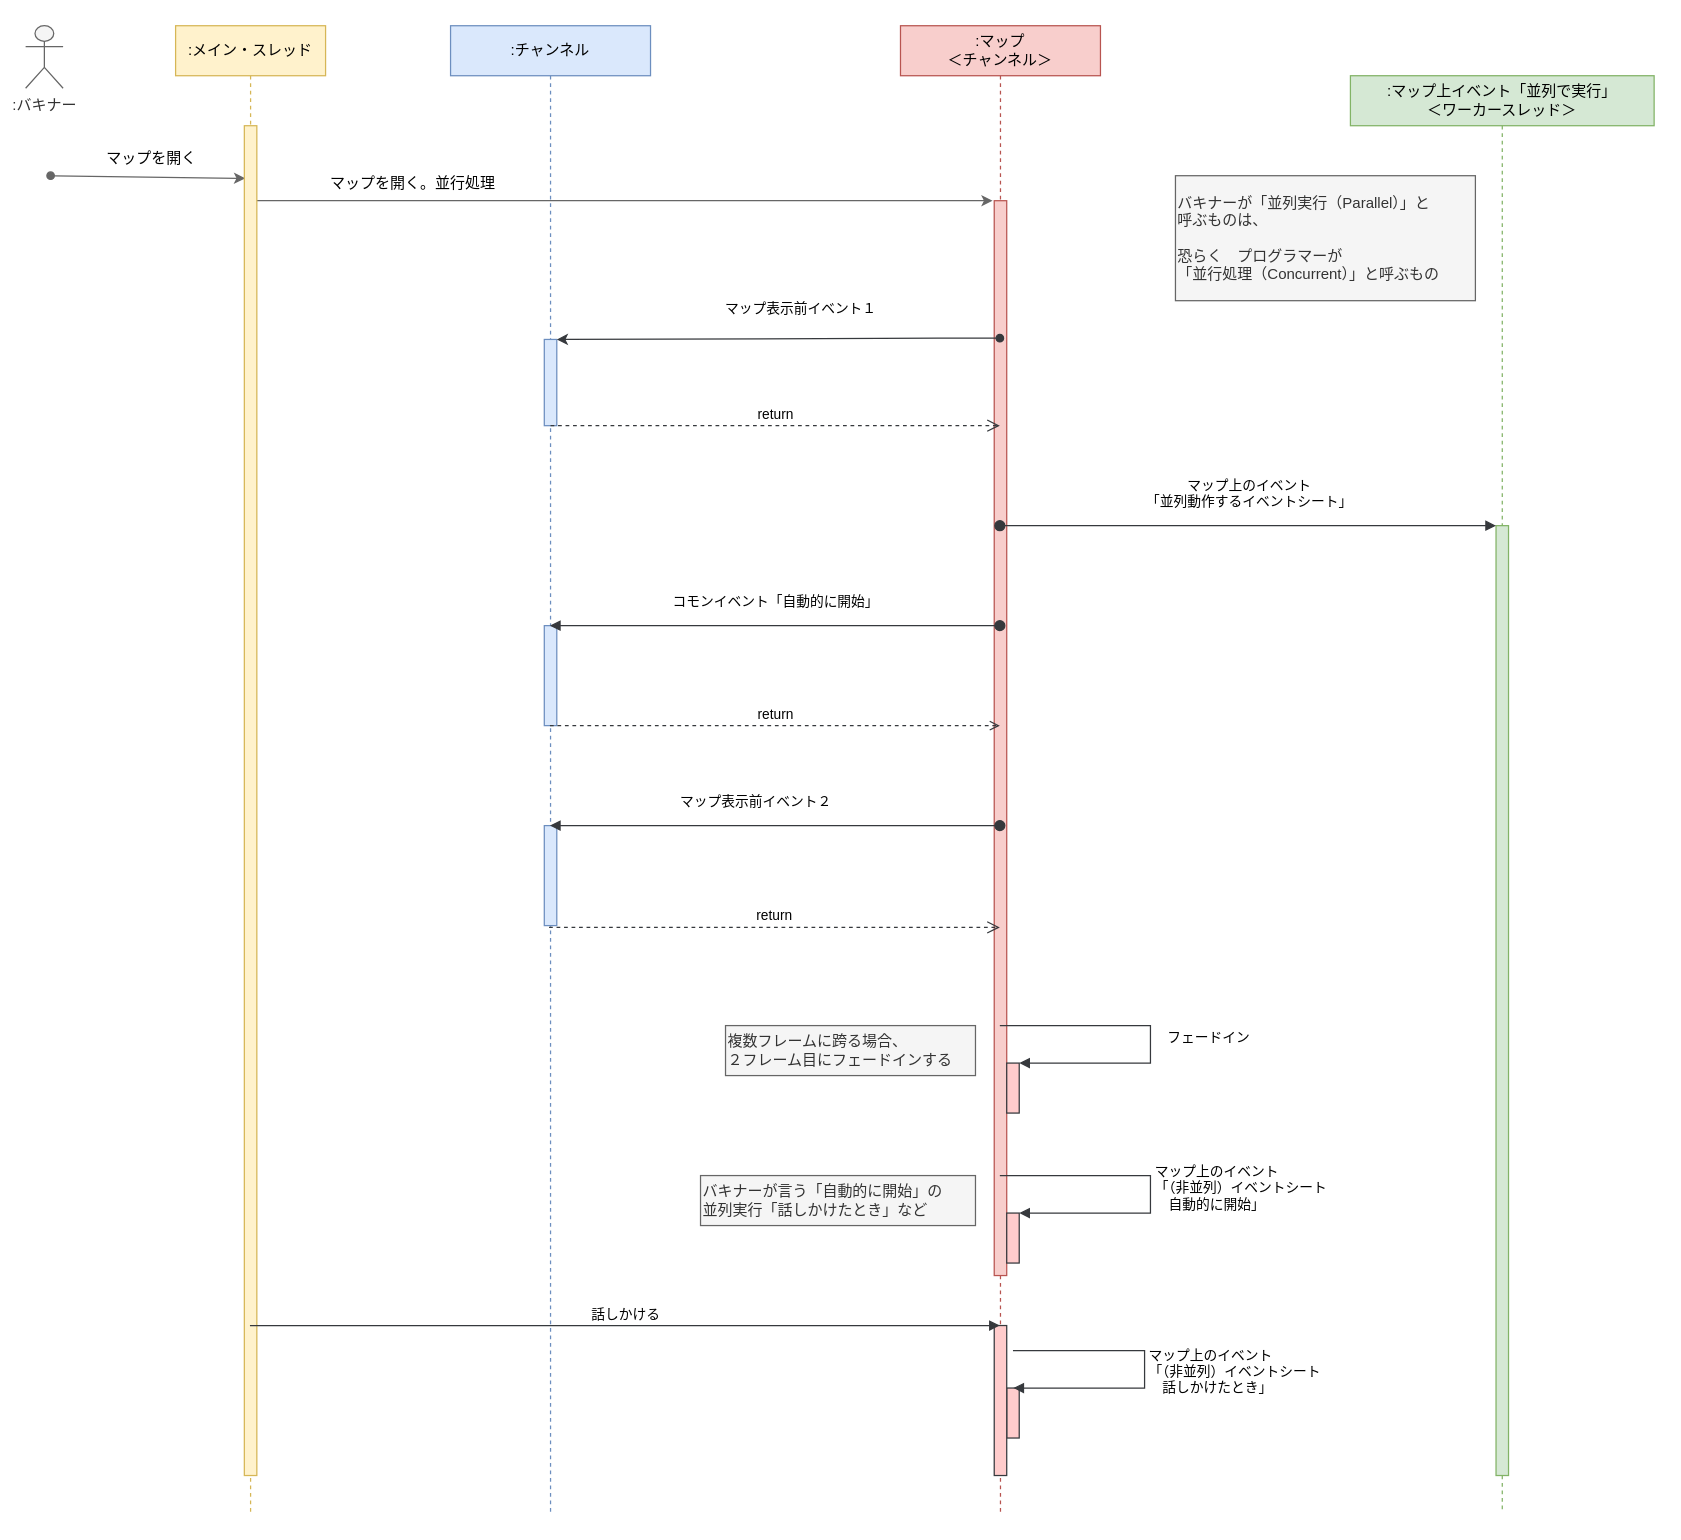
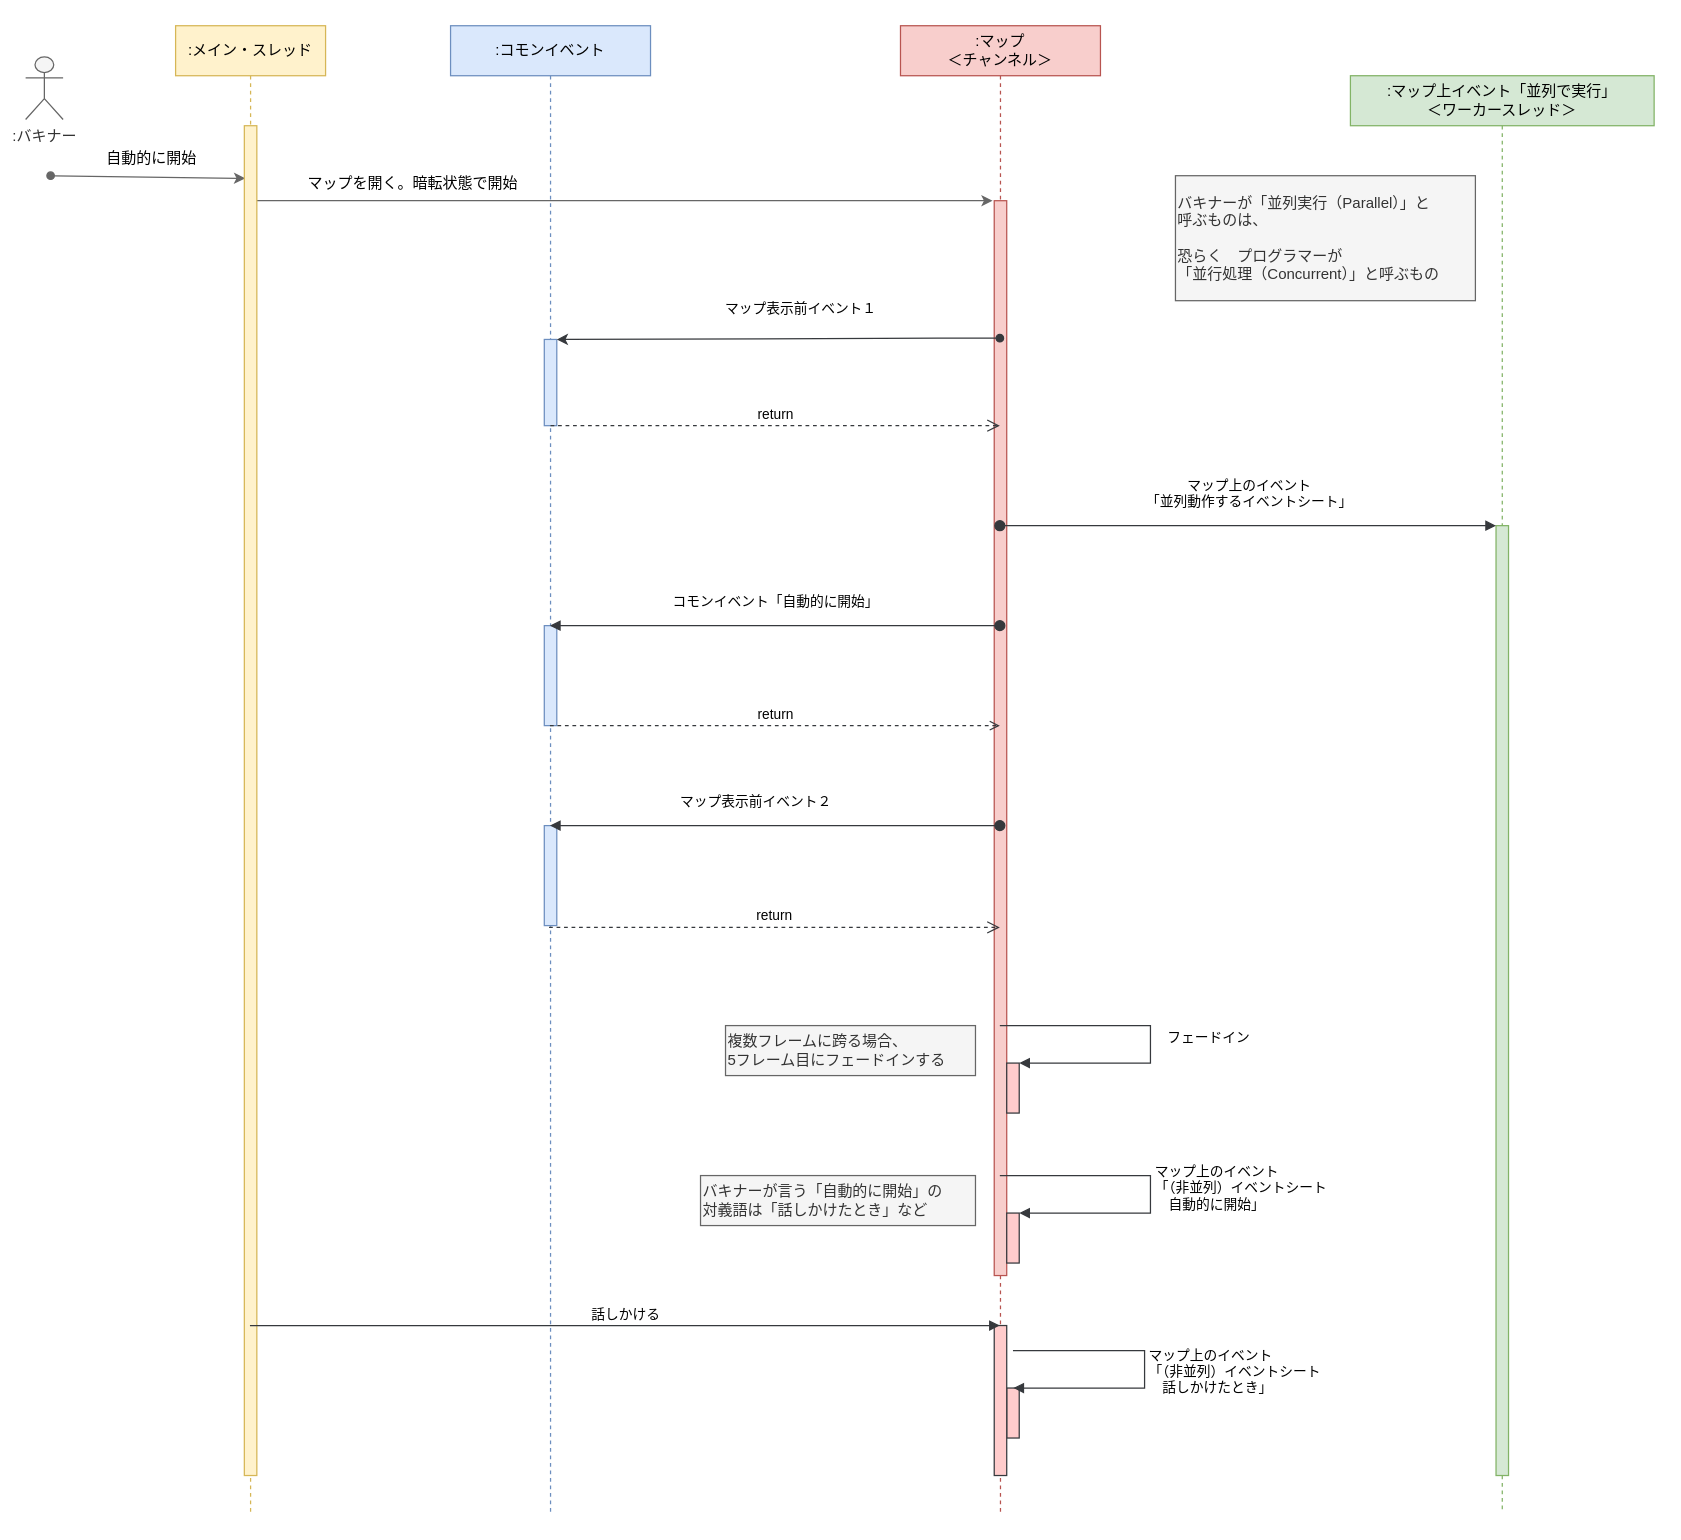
node ":チャンネル": label ":チャンネル" -> ":コモンイベント"
node ":バキナー": moved (44, 57) -> (44, 88)
node "マップを開く": label "マップを開く" -> "自動的に開始"
node "マップを開く。並行処理": label "マップを開く。並行処理" -> "マップを開く。暗転状態で開始"
node "複数フレームに跨る場合、 ２フレーム目にフェードインする": label "複数フレームに跨る場合、 ２フレーム目にフェードインする" -> "複数フレームに跨る場合、 5フレーム目にフェードインする"
node "バキナーが言う「自動的に開始」の 並列実行「話しかけたとき」など": label "バキナーが言う「自動的に開始」の 並列実行「話しかけたとき」など" -> "バキナーが言う「自動的に開始」の 対義語は「話しかけたとき」など"
